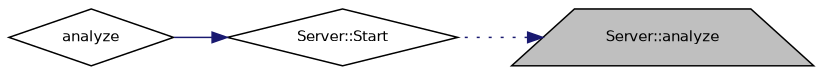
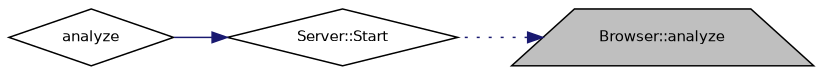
node "Server::analyze": label "Server::analyze" -> "Browser::analyze"
